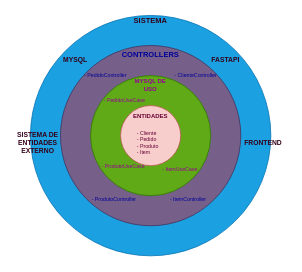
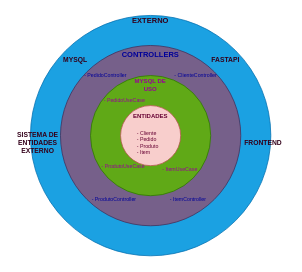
node "SISTEMA": label "SISTEMA" -> "EXTERNO"
